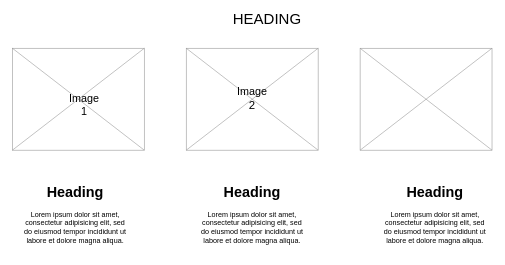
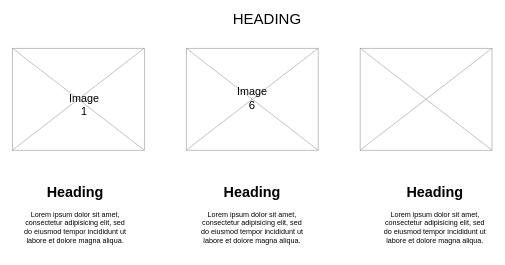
node "Image 2": label "Image 2" -> "Image 6"
